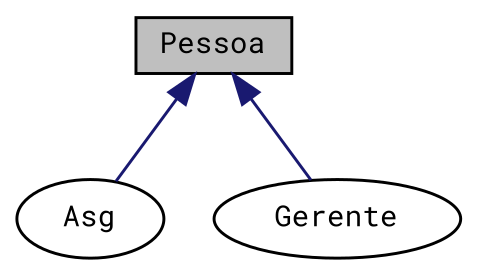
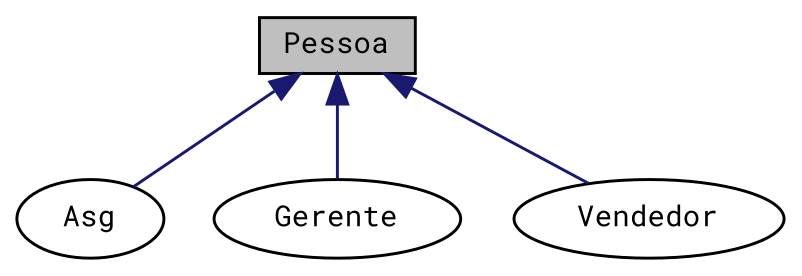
node "Vendedor": added
